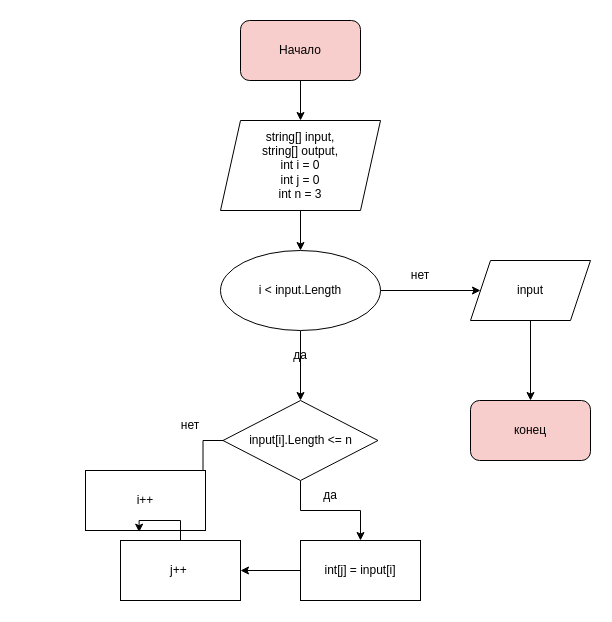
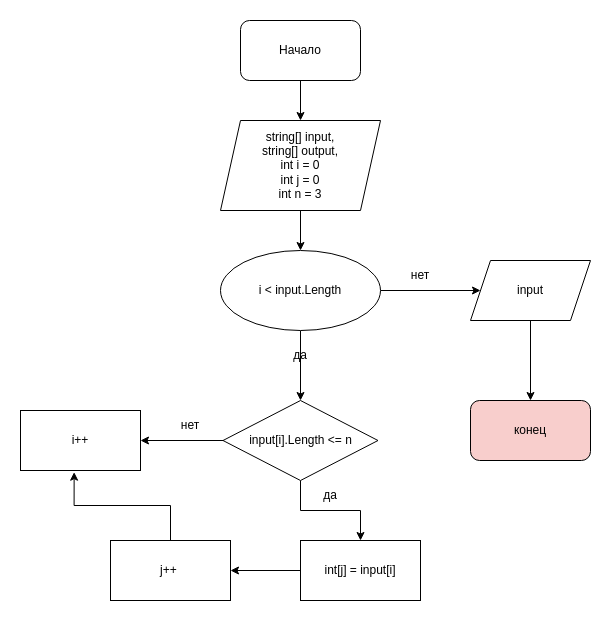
node "Начало": fillcolor #f8cecc -> #ffffff
node "i++": moved (146, 501) -> (81, 441)
node "j++": moved (181, 571) -> (171, 571)
